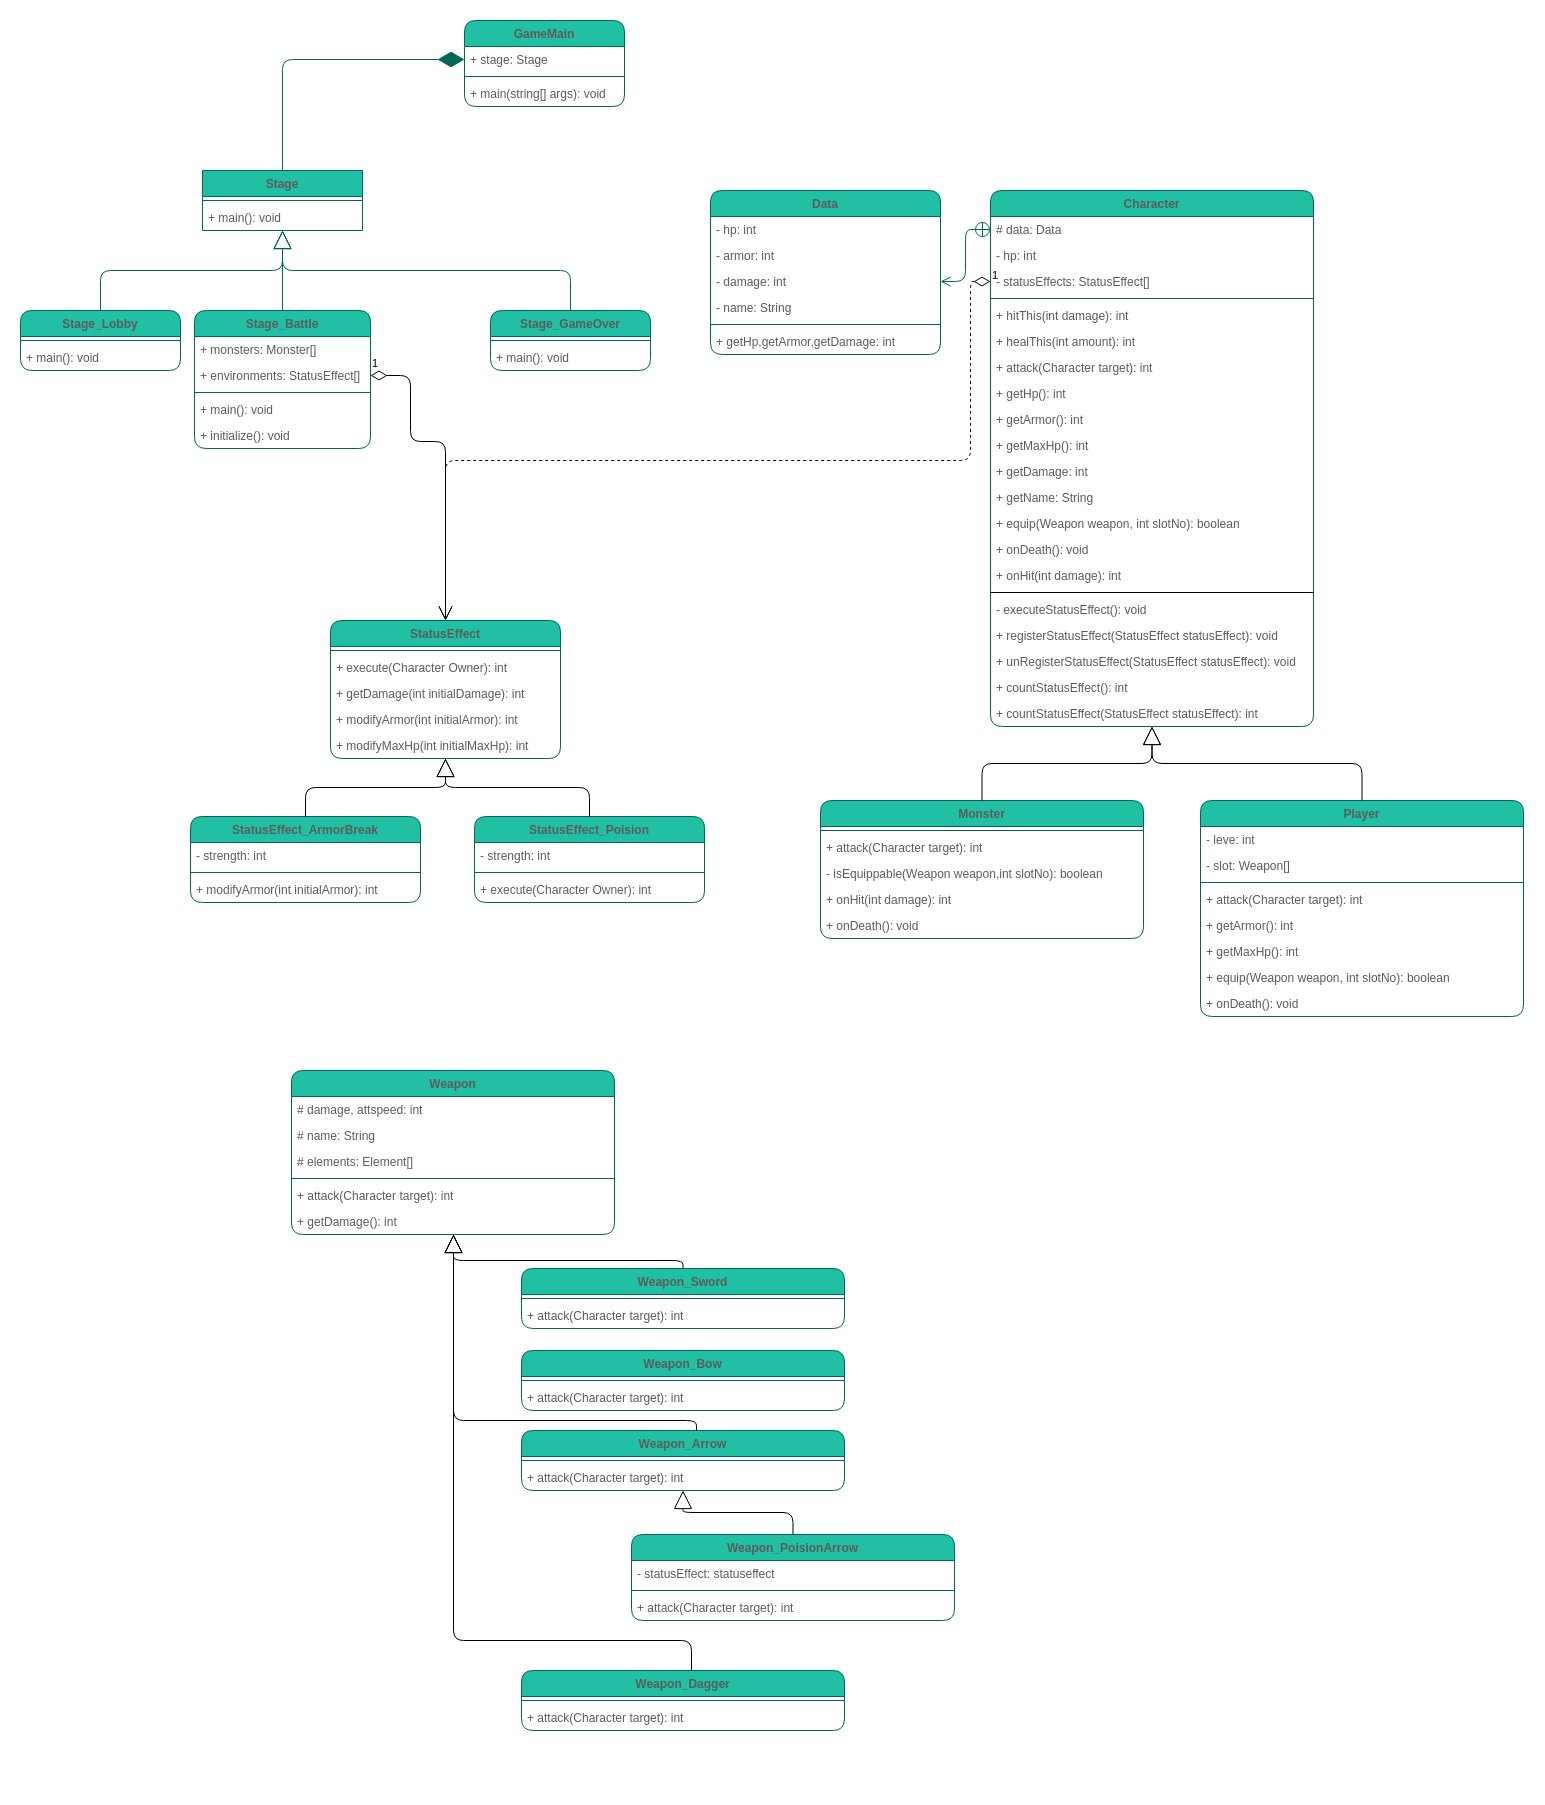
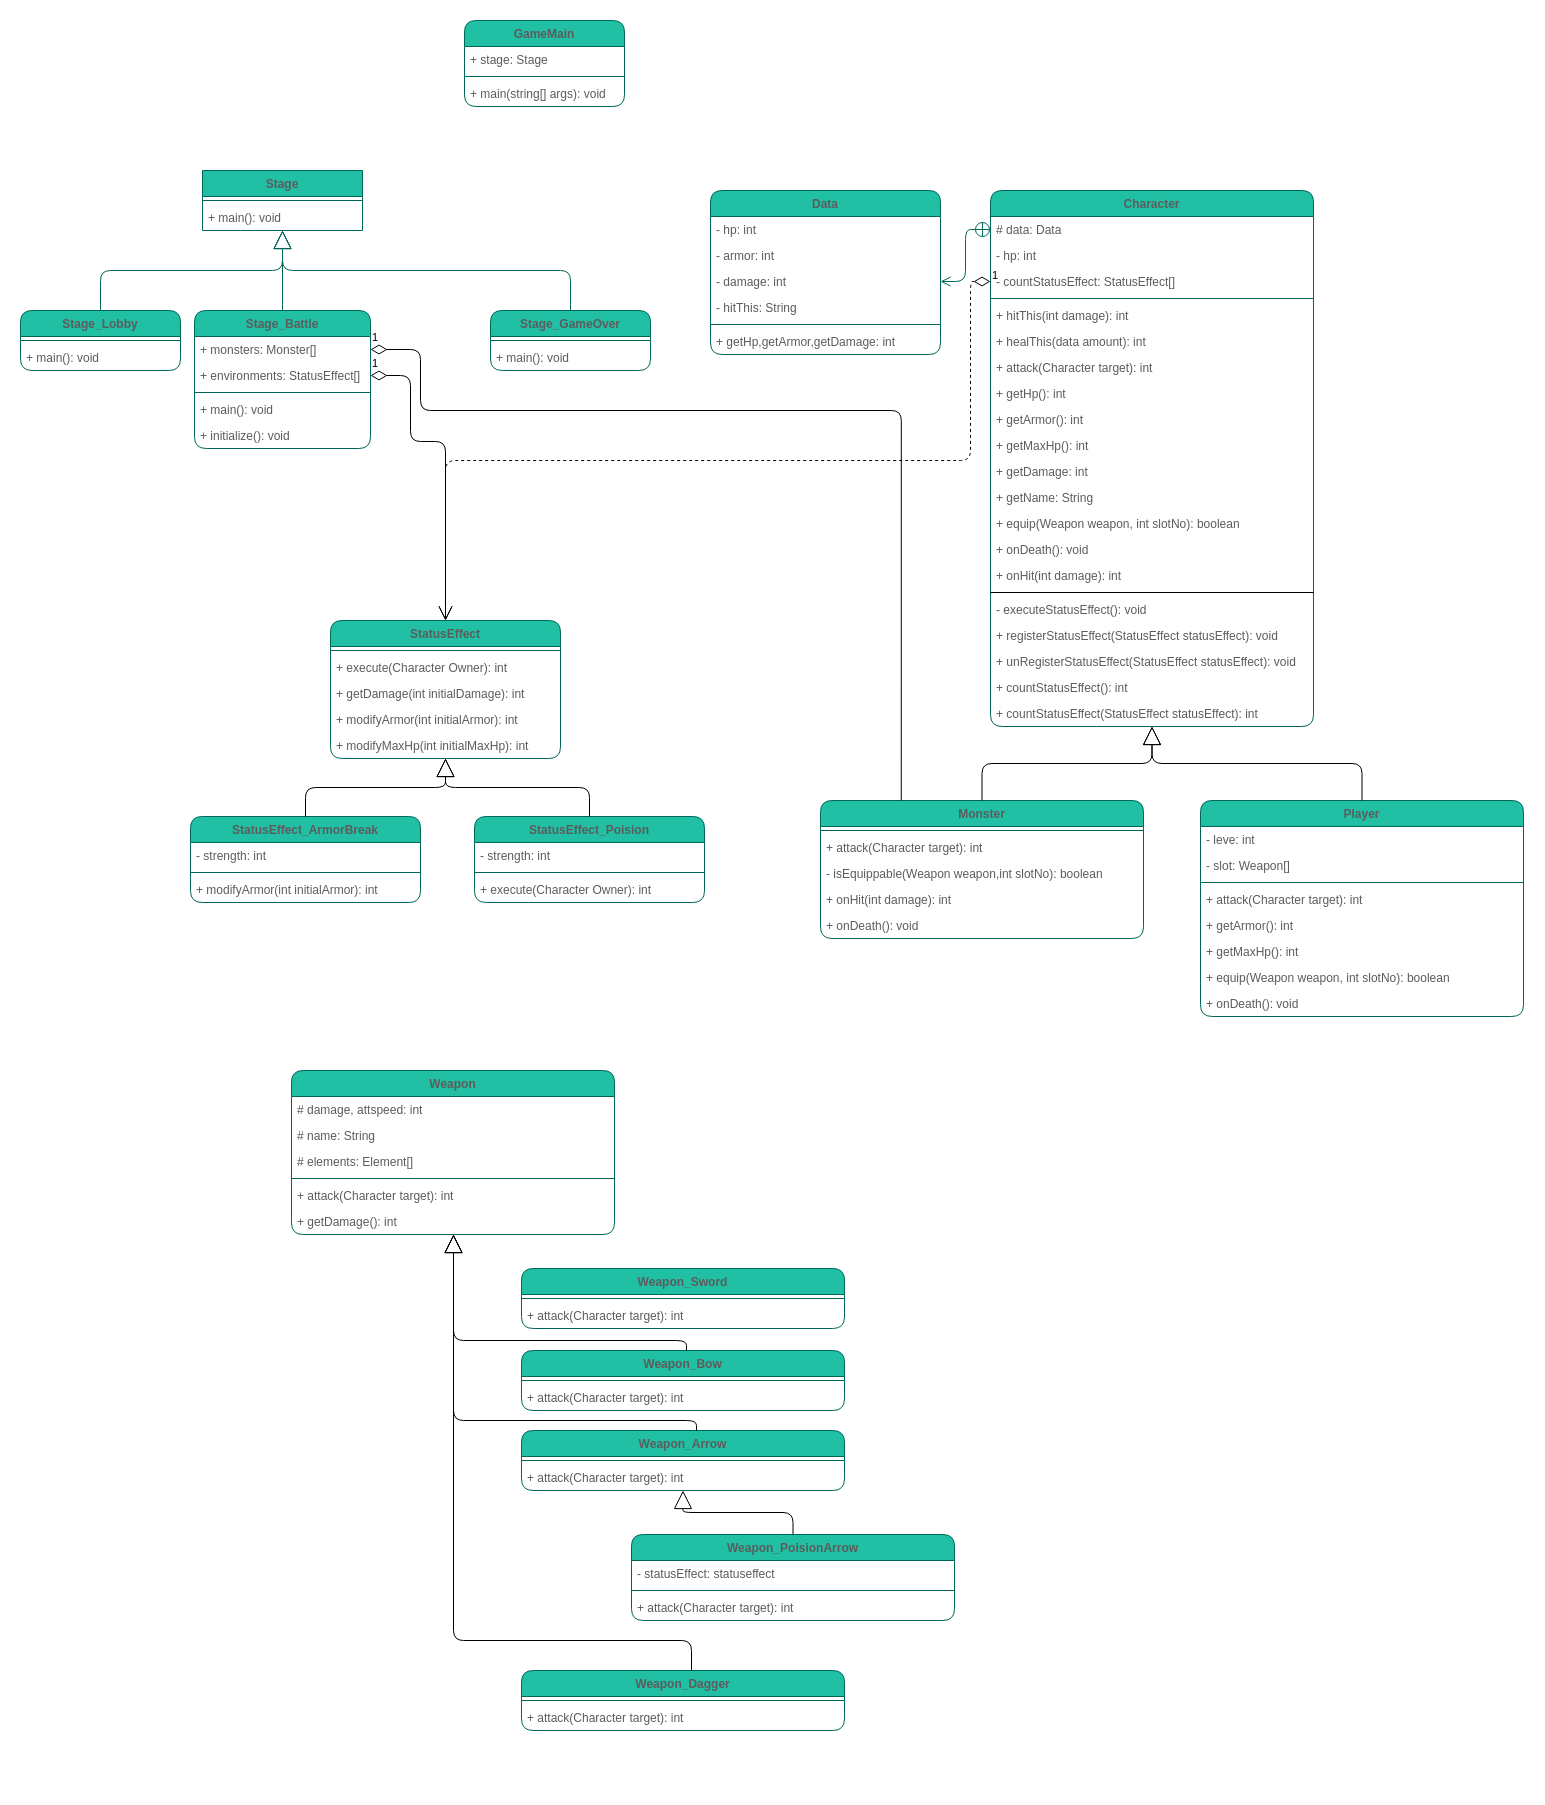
edge "Stage" -> "+ stage: Stage": removed
node "- statusEffects: StatusEffect[]": label "- statusEffects: StatusEffect[]" -> "- countStatusEffect: StatusEffect[]"
node "- name: String": label "- name: String" -> "- hitThis: String"
node "+ healThis(int amount): int": label "+ healThis(int amount): int" -> "+ healThis(data amount): int"
edge "Monster" -> "+ monsters: Monster[]": added, label "1"
edge "Weapon_Sword" -> "Weapon": removed
edge "Weapon_Bow" -> "Weapon": added
